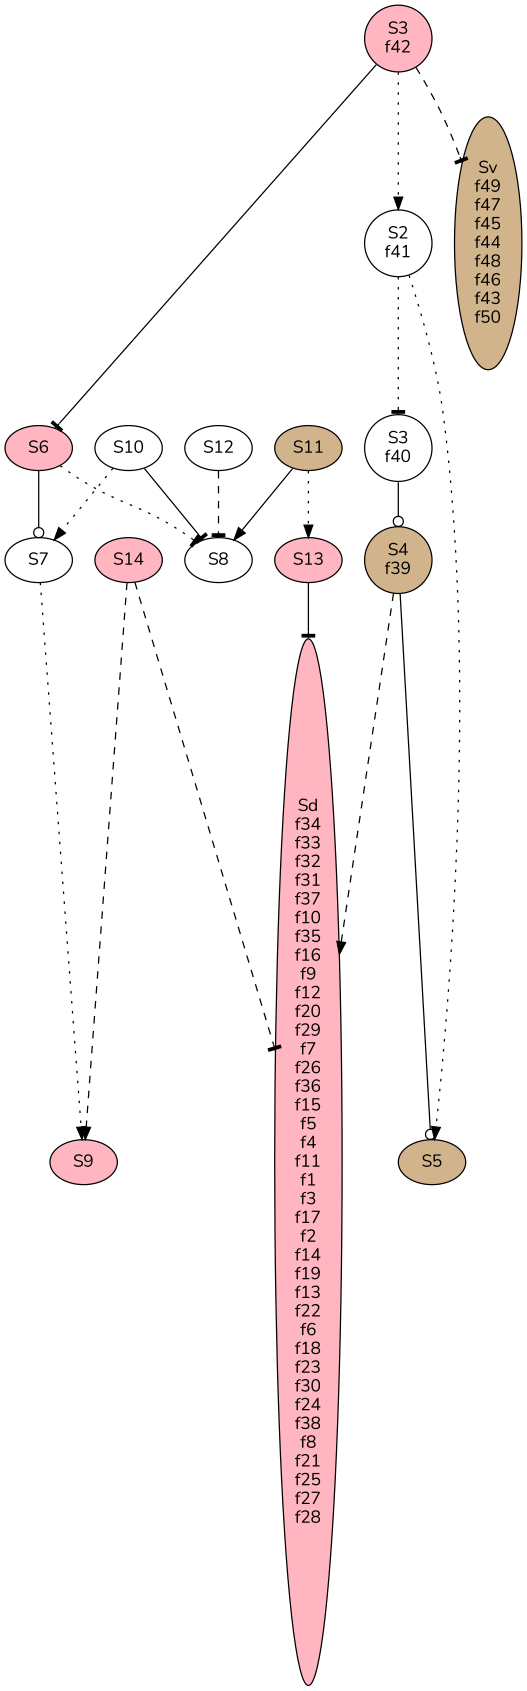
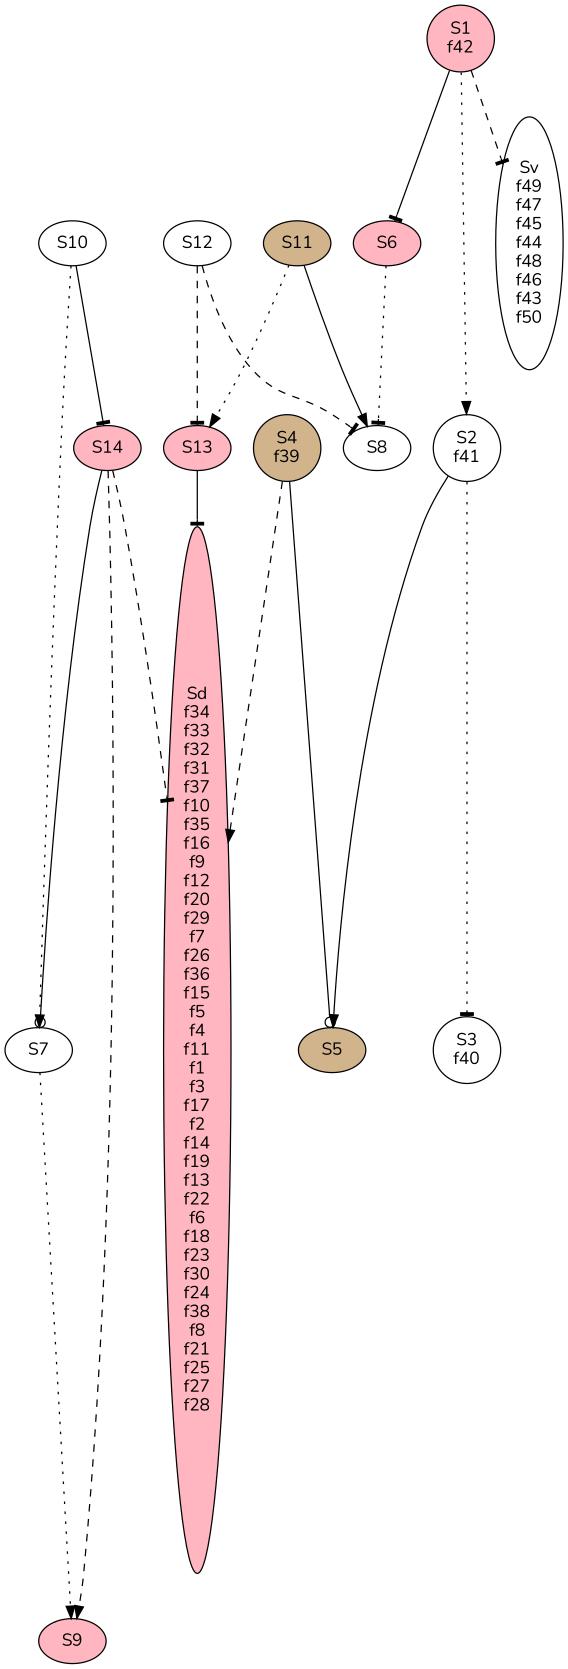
node "S3 f42": label "S3 f42" -> "S1 f42"
node "Sv f49 f47 f45 f44 f48 f46 f43 f50": fillcolor tan -> white
edge "S12" -> "S13": added
edge "S6" -> "S7": now "S14" -> "S7"
edge "S3 f40" -> "S4 f39": removed
edge "S10" -> "S8": now "S10" -> "S14"
edge "S2 f41" -> "S5": style dotted -> solid
